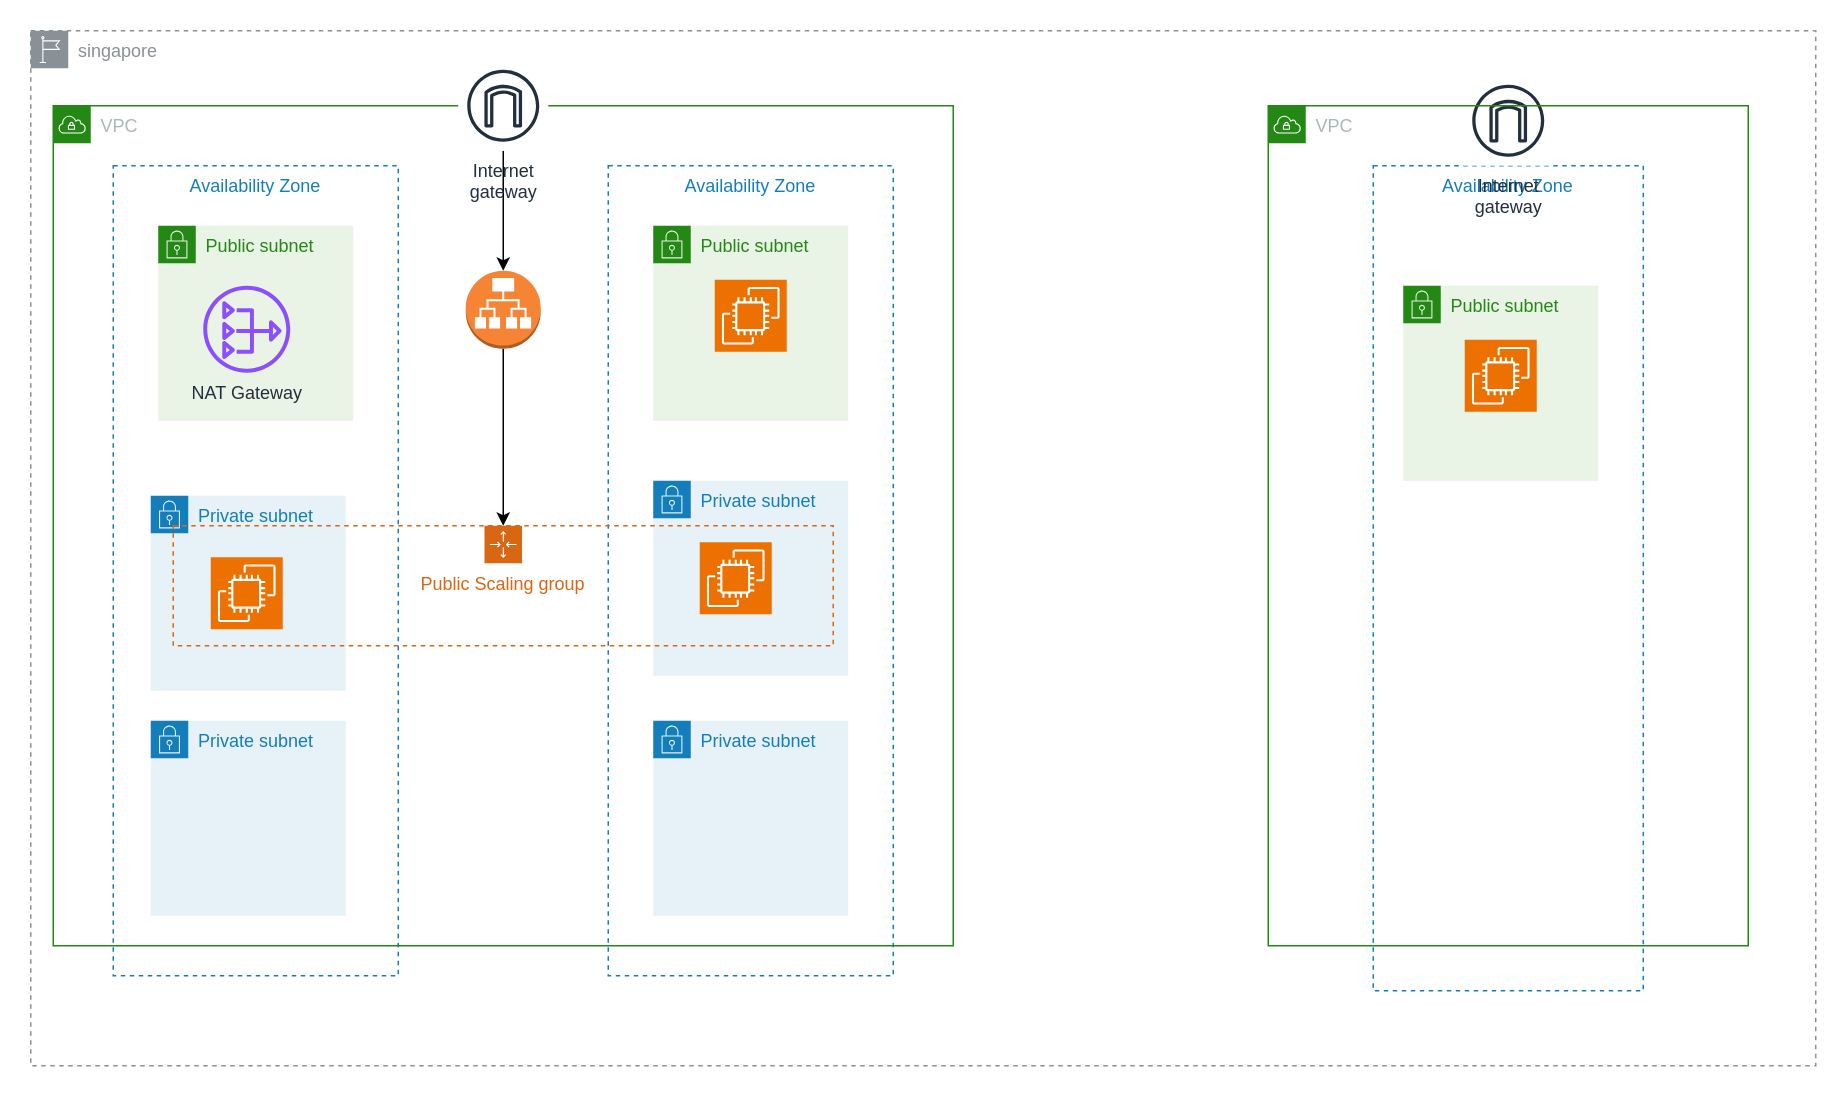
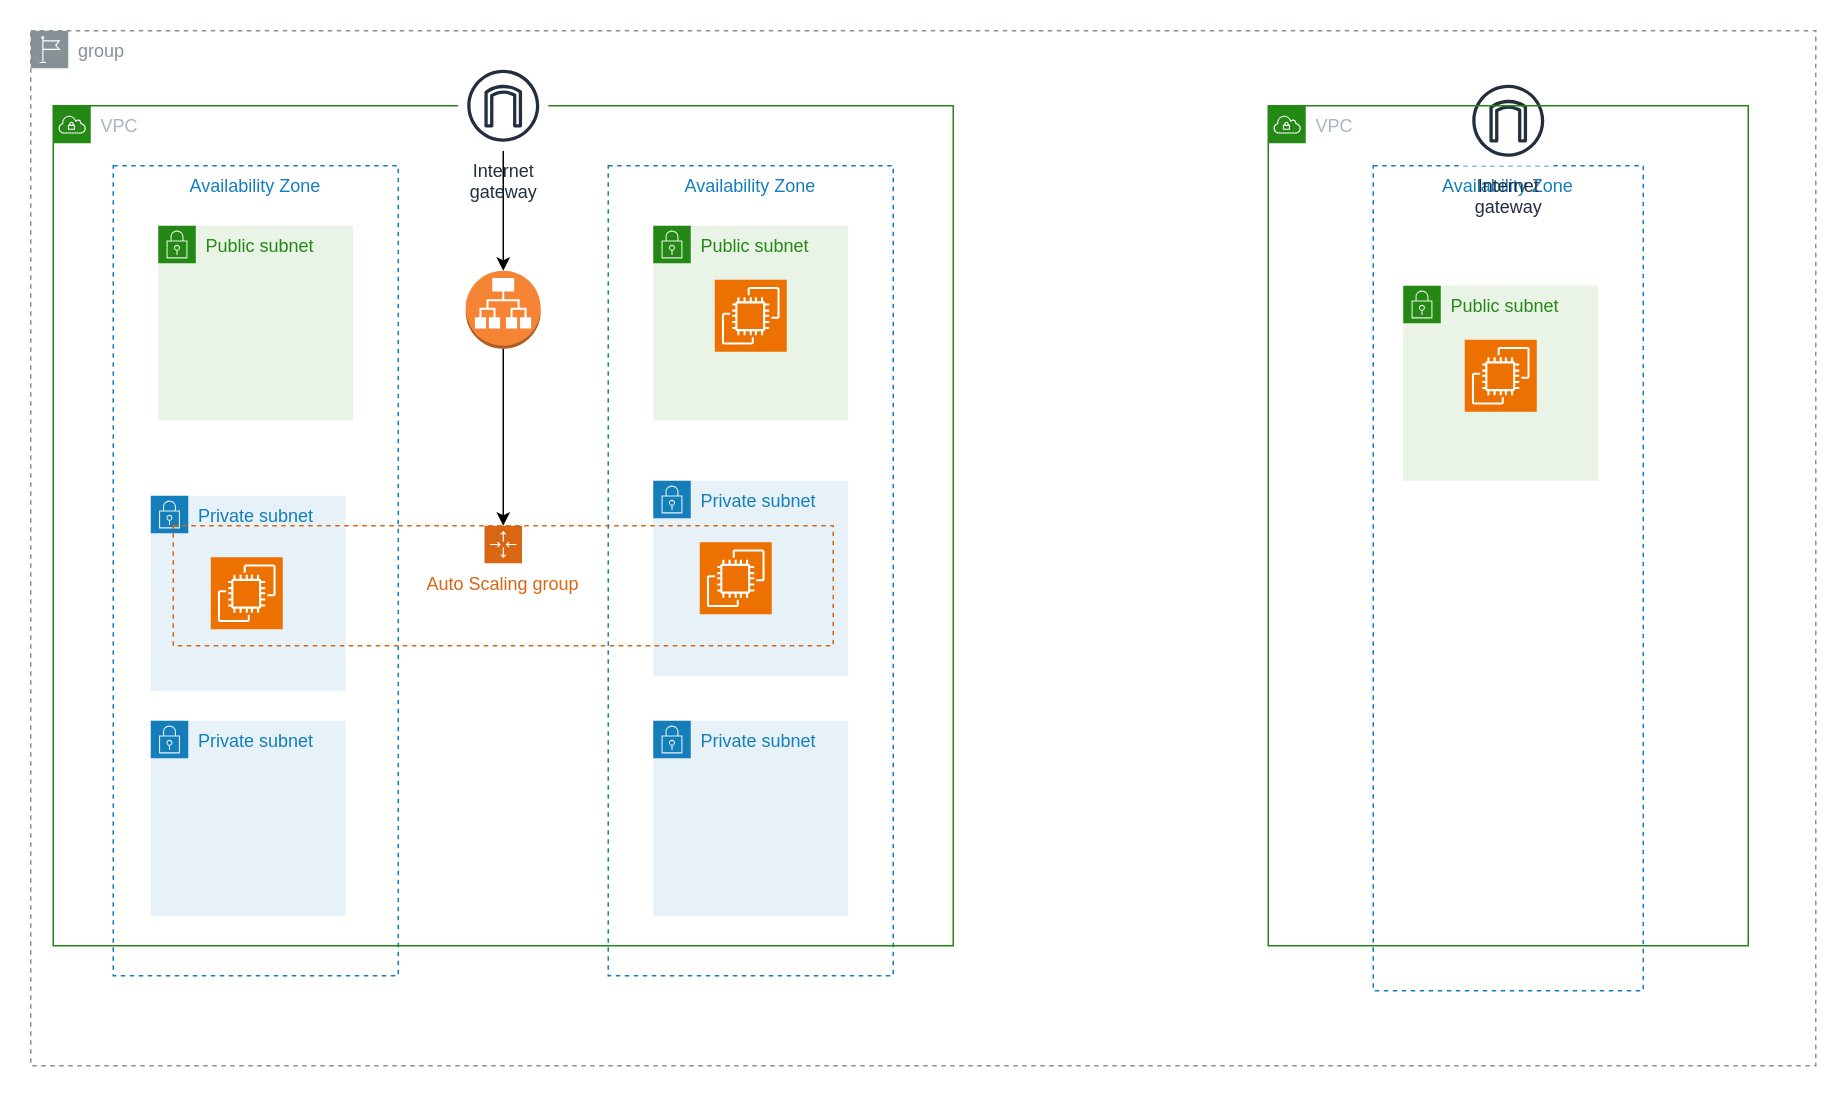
node "singapore": label "singapore" -> "group"
node "NAT Gateway": removed
node "Public Scaling group": label "Public Scaling group" -> "Auto Scaling group"
